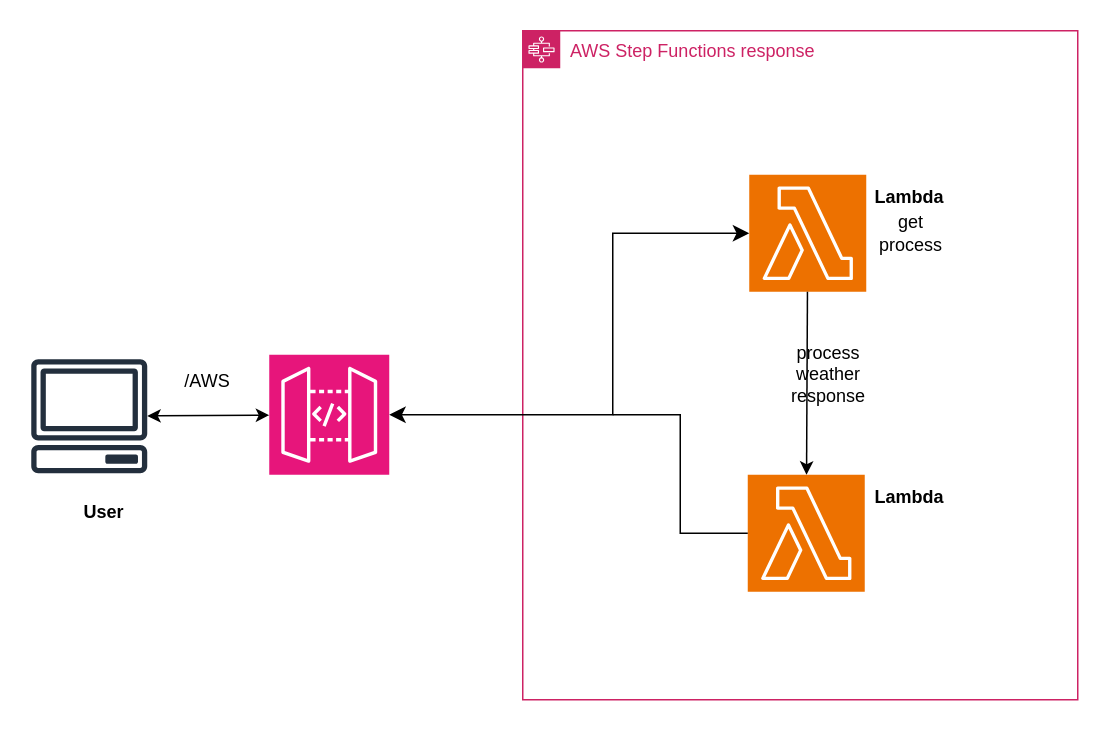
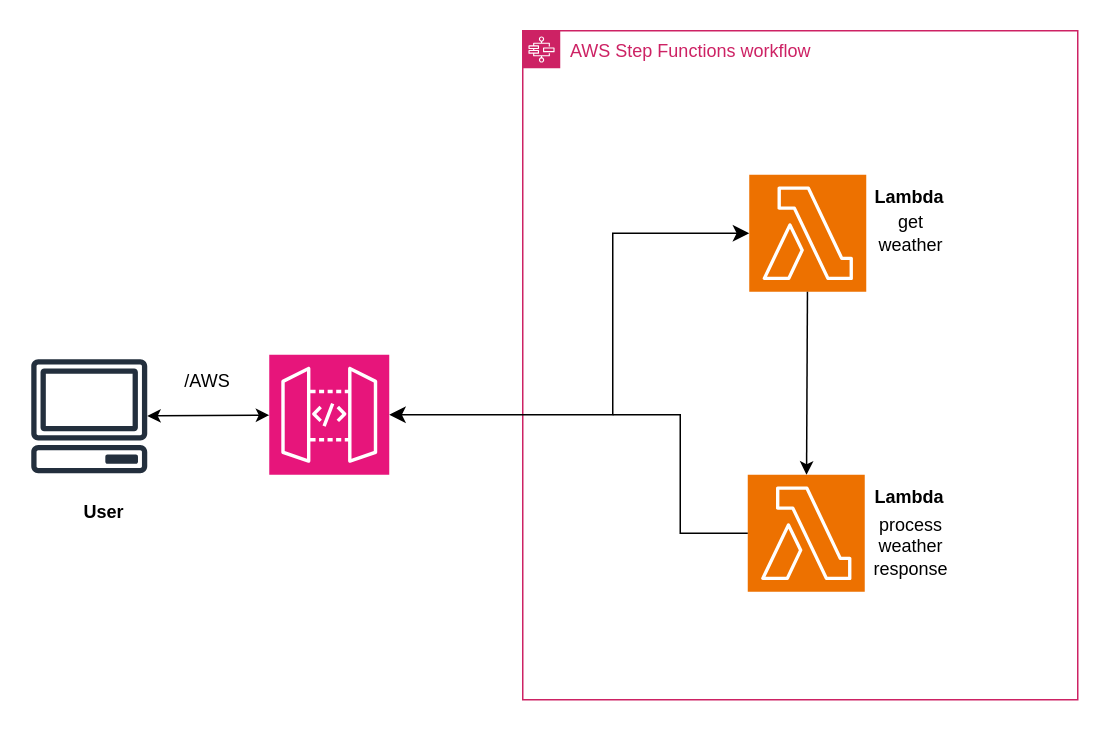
node "AWS Step Functions response": label "AWS Step Functions response" -> "AWS Step Functions workflow"
node "get process": label "get process" -> "get weather"
node "process weather response": moved (829, 374) -> (911, 547)
